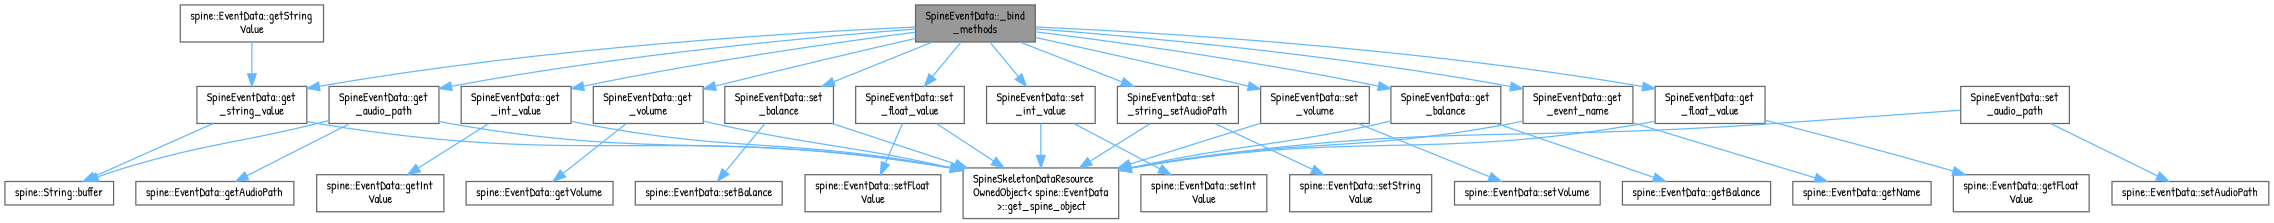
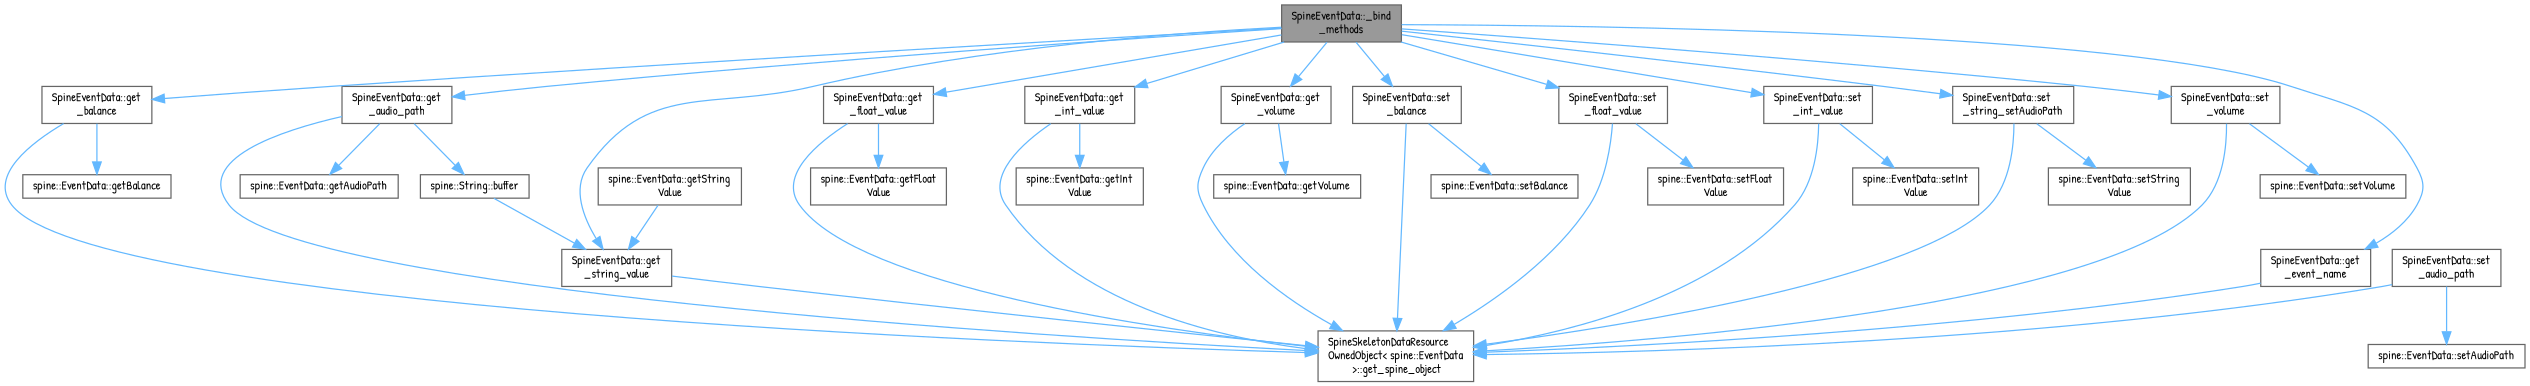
edge "SpineEventData::get _string_value" -> "spine::String::buffer": reversed
node "spine::EventData::getName": removed
